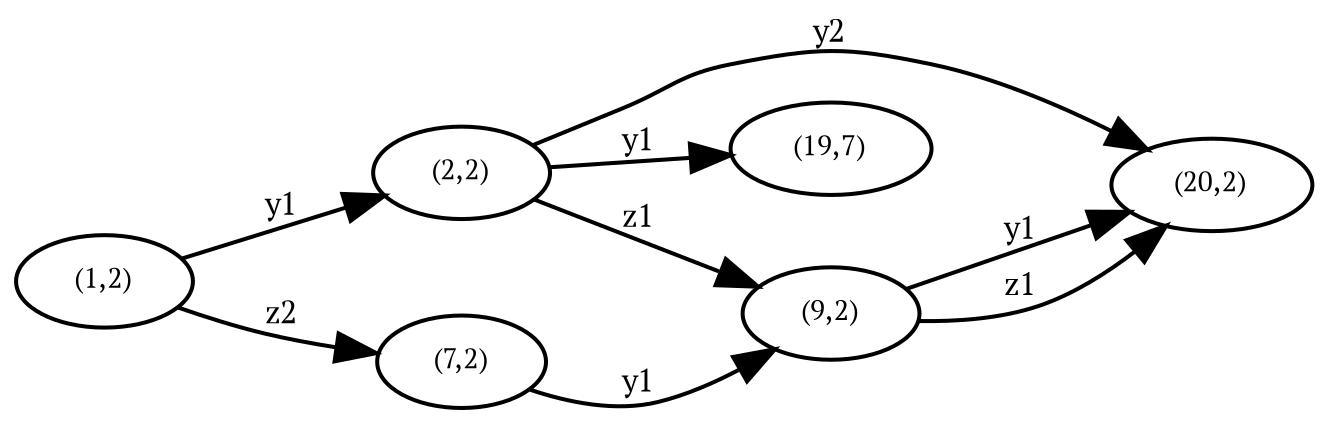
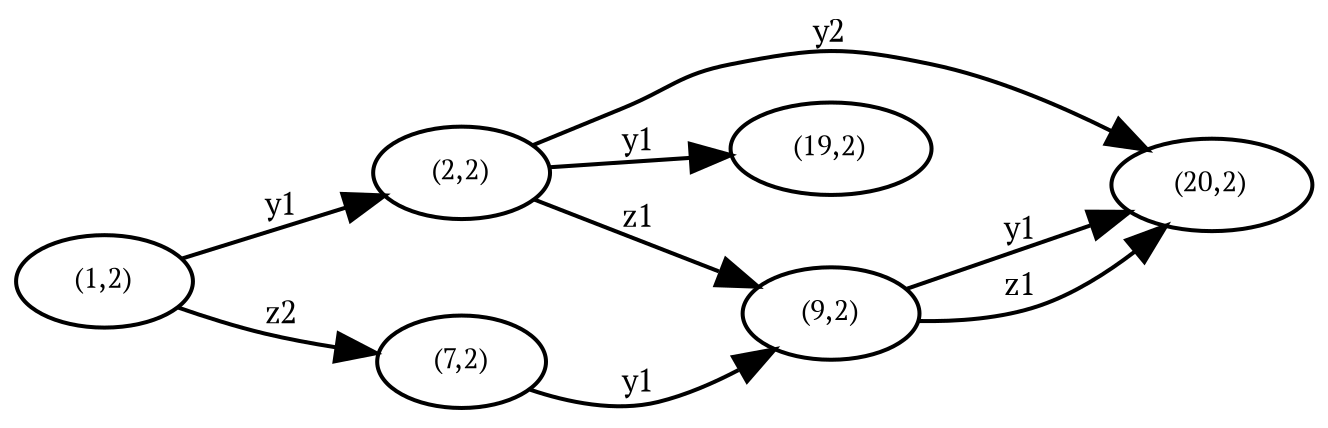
node "(19,7)": label "(19,7)" -> "(19,2)"
